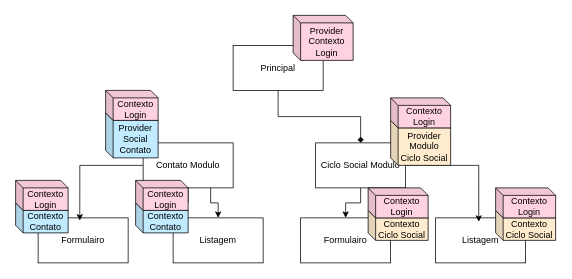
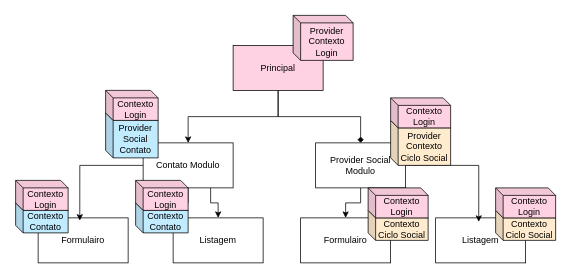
node "Principal": fillcolor #ffffff -> #ffd2e3
edge "Principal" -> "Contato Modulo": added
node "Provider Modulo Ciclo Social": label "Provider Modulo Ciclo Social" -> "Provider Contexto Ciclo Social"
node "Ciclo Social Modulo": label "Ciclo Social Modulo" -> "Provider Social Modulo"
